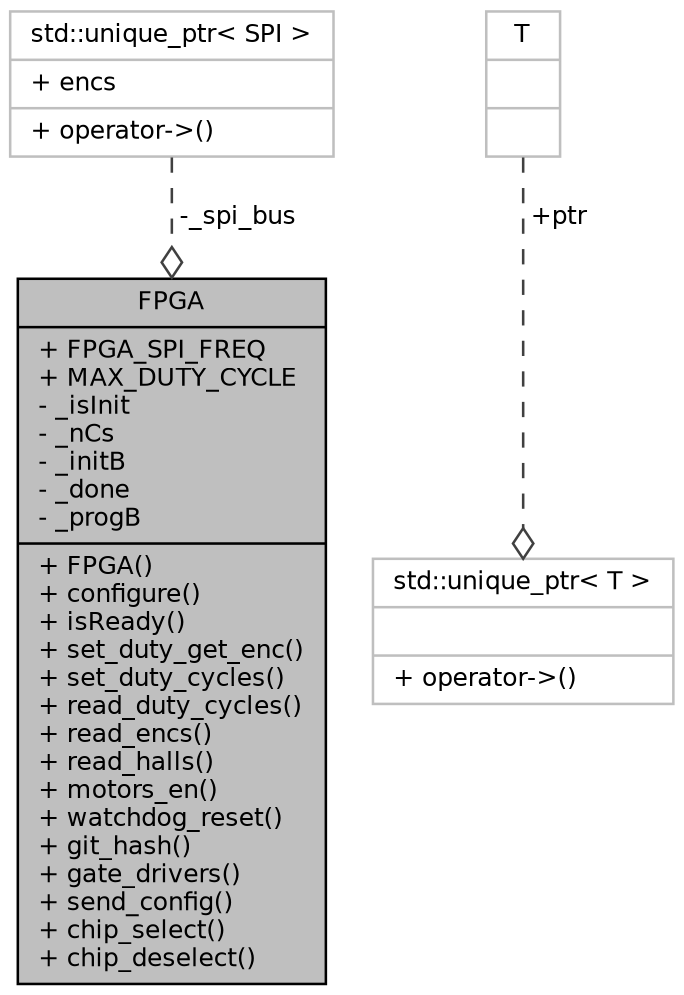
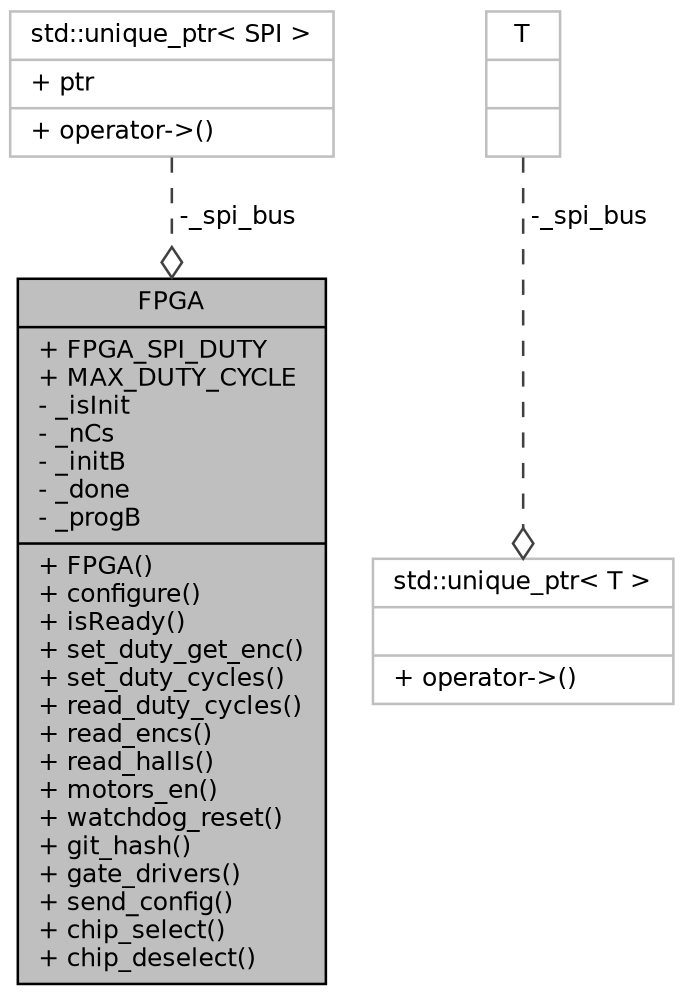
node "std::unique_ptr< SPI >": text "+ encs" -> "+ ptr"
edge "T" -> "std::unique_ptr< T >": label " +ptr" -> " -_spi_bus"
node "FPGA": text "+ FPGA_SPI_FREQ" -> "+ FPGA_SPI_DUTY"
